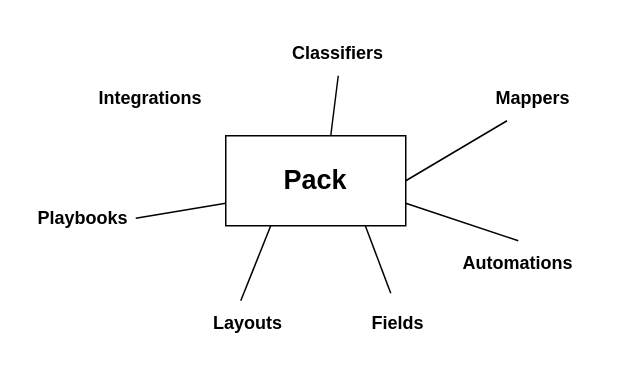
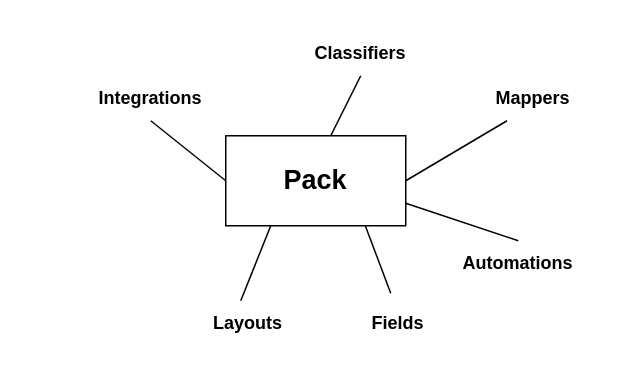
node "Classifiers": moved (338, 53) -> (361, 53)
edge "Integrations" -- "Pack": added
edge "Pack" -- "Playbooks": removed
node "Playbooks": removed
